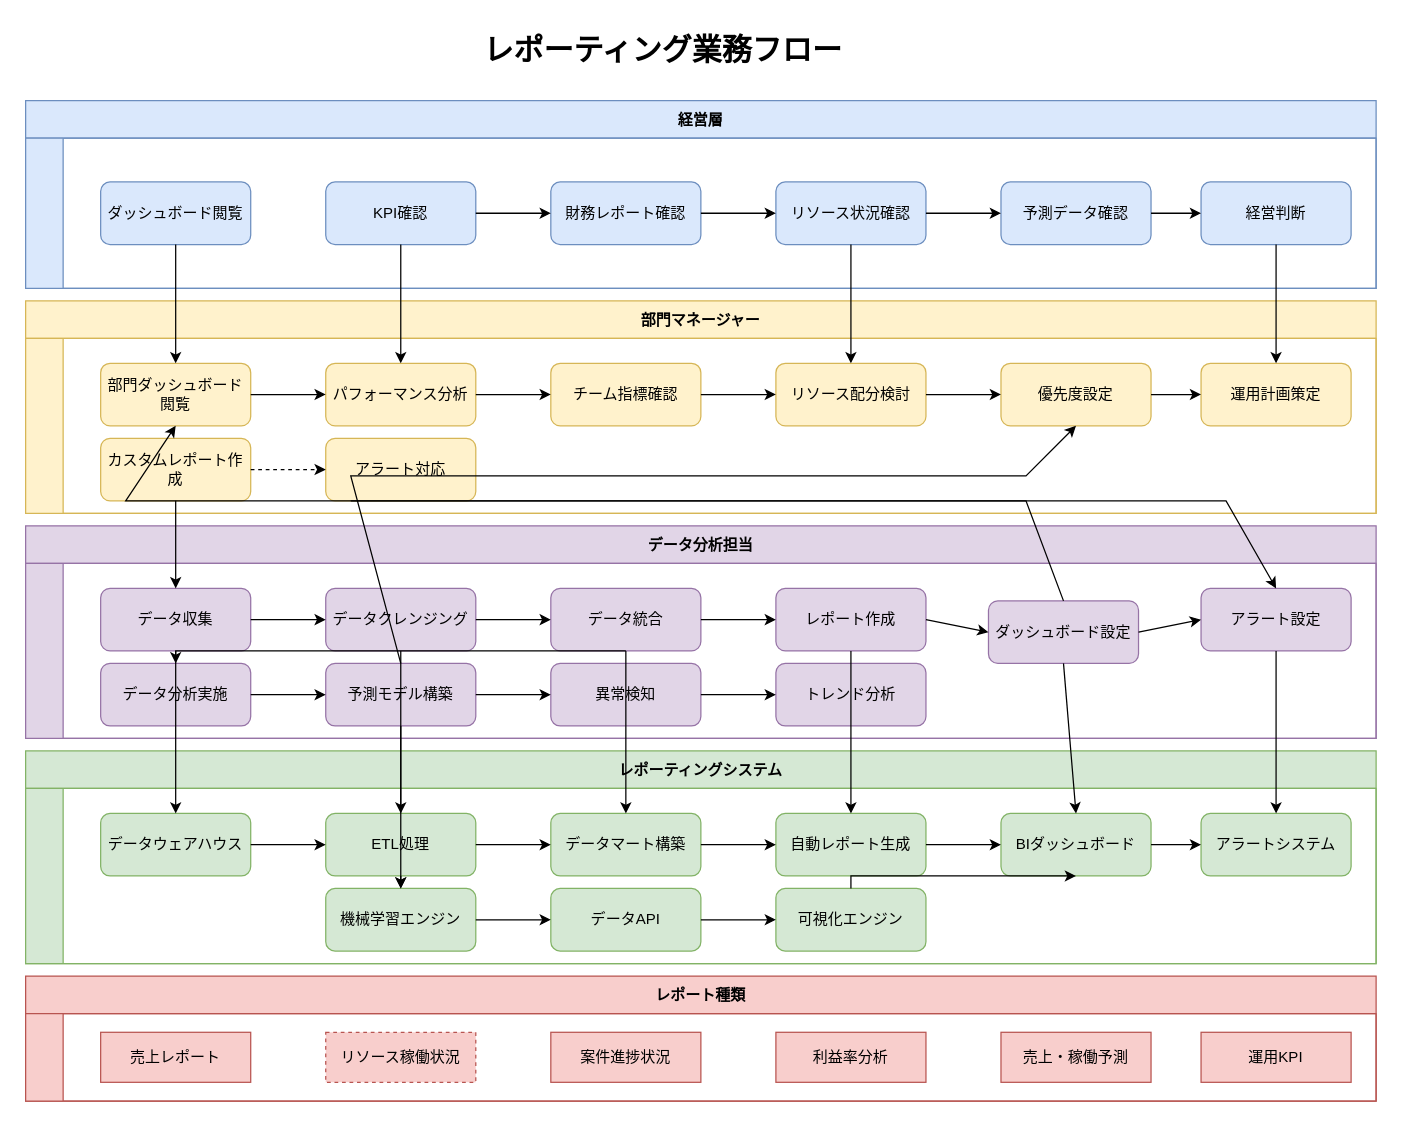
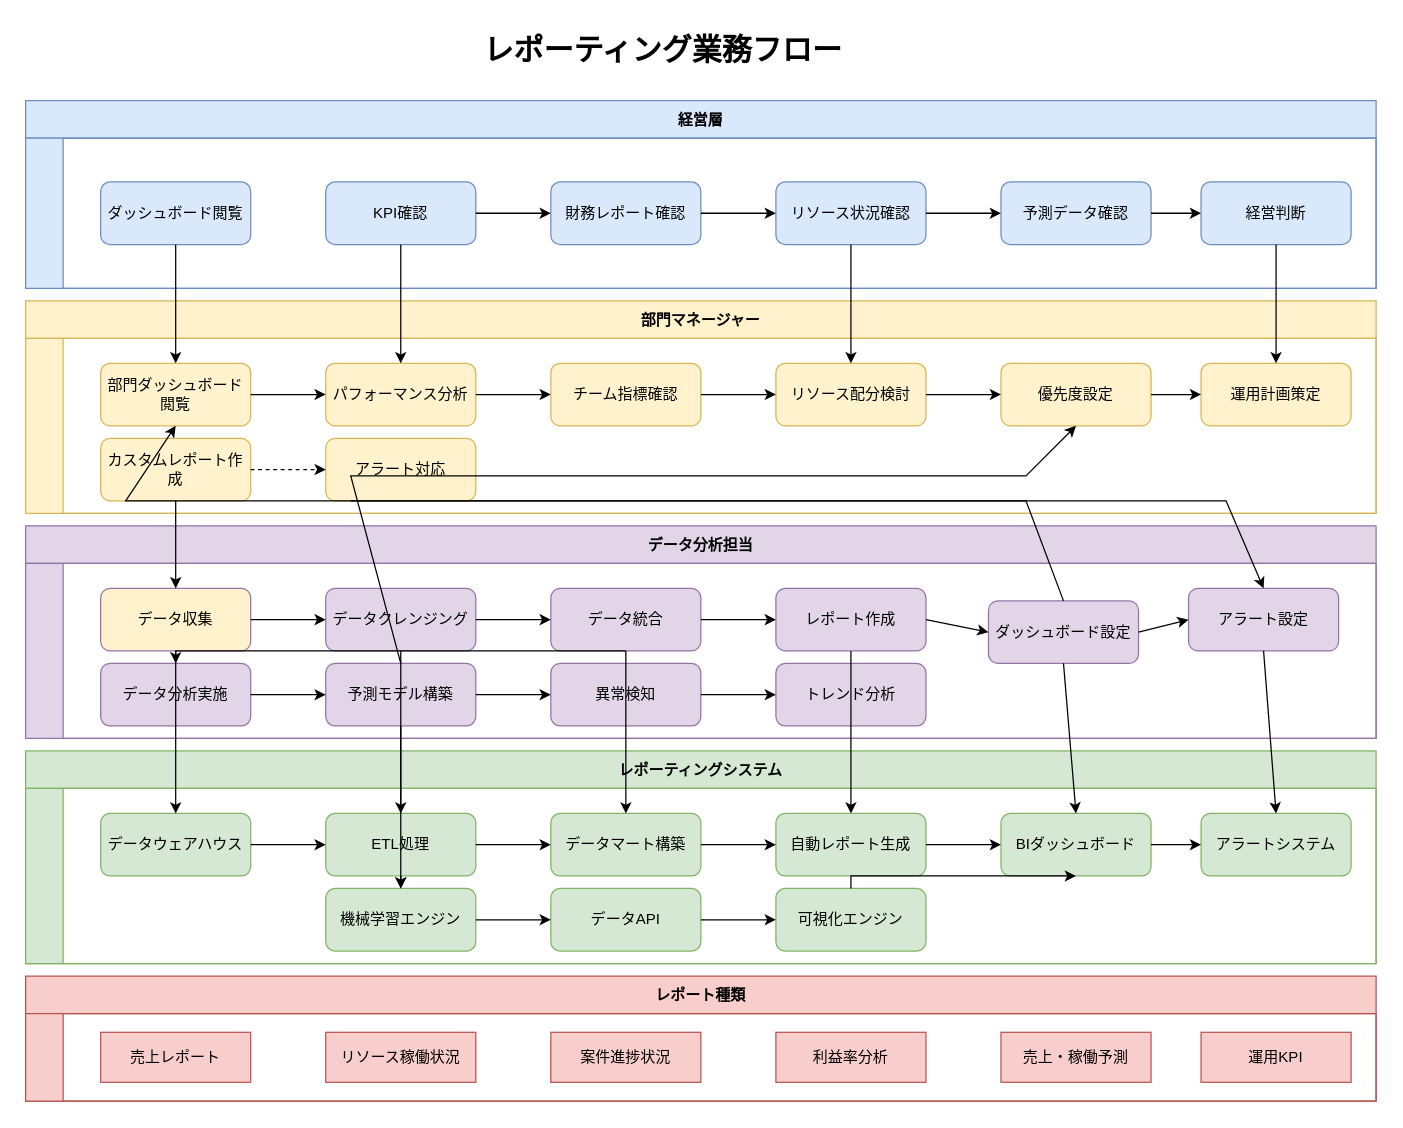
node "データ収集": fillcolor #e1d5e7 -> #fff2cc
node "アラート設定": moved (1276, 619) -> (1263, 619)
node "リソース稼働状況": style dashed -> solid
